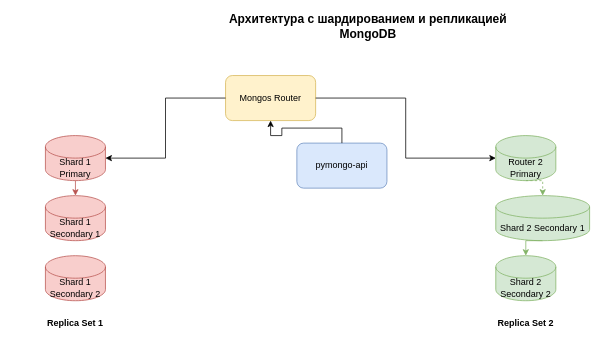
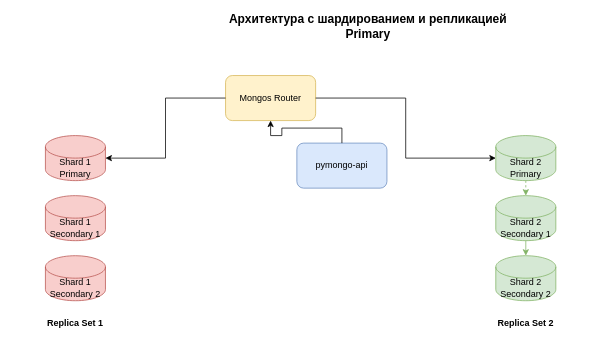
node "Архитектура с шардированием и репликацией MongoDB": label "Архитектура с шардированием и репликацией MongoDB" -> "Архитектура с шардированием и репликацией Primary"
node "Router 2 Primary": label "Router 2 Primary" -> "Shard 2 Primary"
edge "Shard 1 Primary" -> "Shard 1 Secondary 1": removed
node "Shard 2 Secondary 1": size 94x45 -> 60x45
